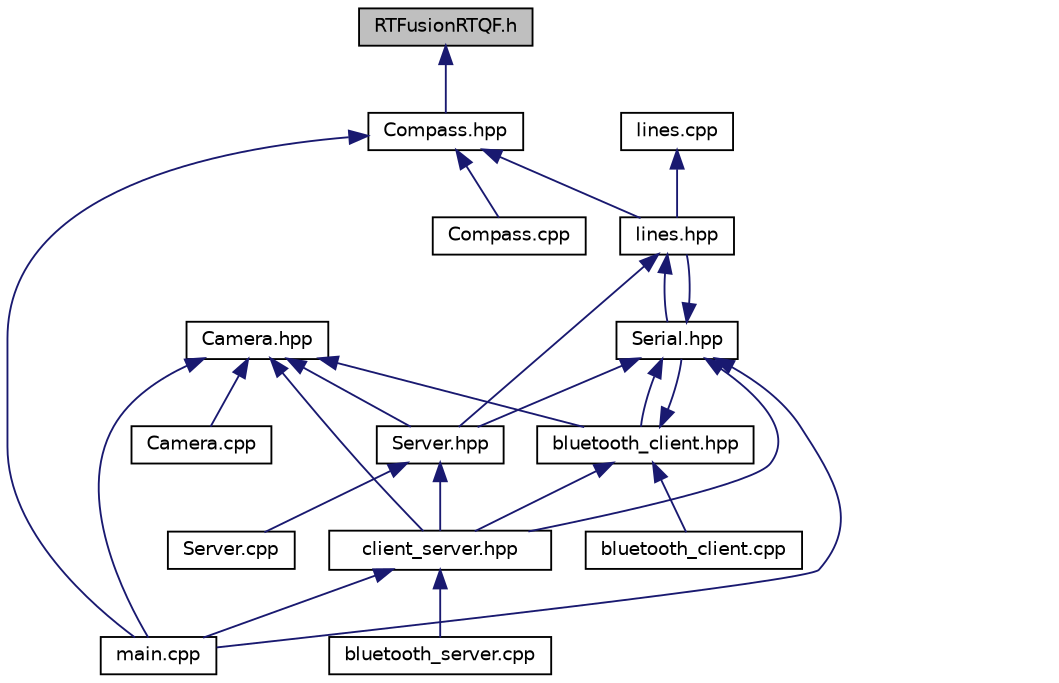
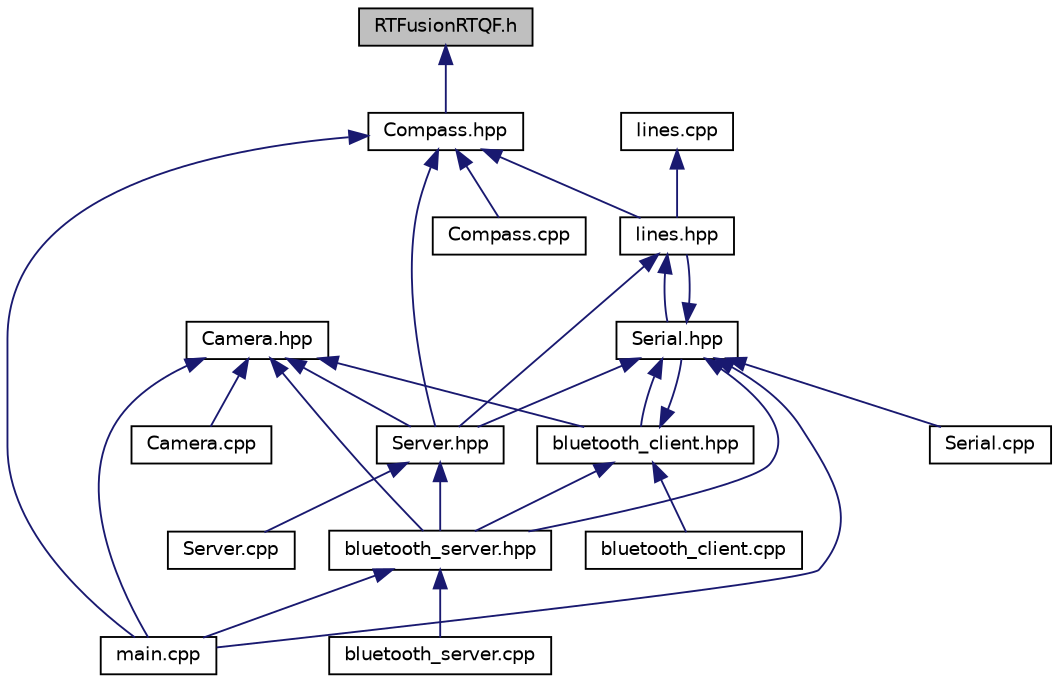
edge "Server.hpp" -> "Compass.hpp": added
node "Serial.cpp": added
node "client_server.hpp": label "client_server.hpp" -> "bluetooth_server.hpp"
